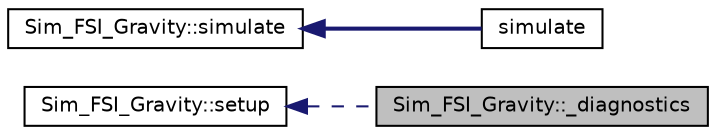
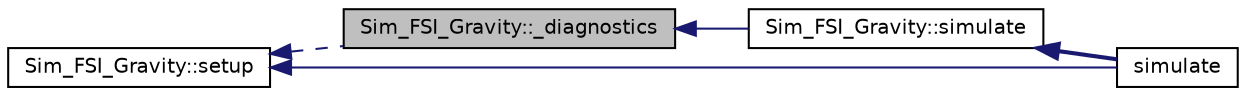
edge "Sim_FSI_Gravity::simulate" -> "Sim_FSI_Gravity::_diagnostics": added
edge "simulate" -> "Sim_FSI_Gravity::setup": added
